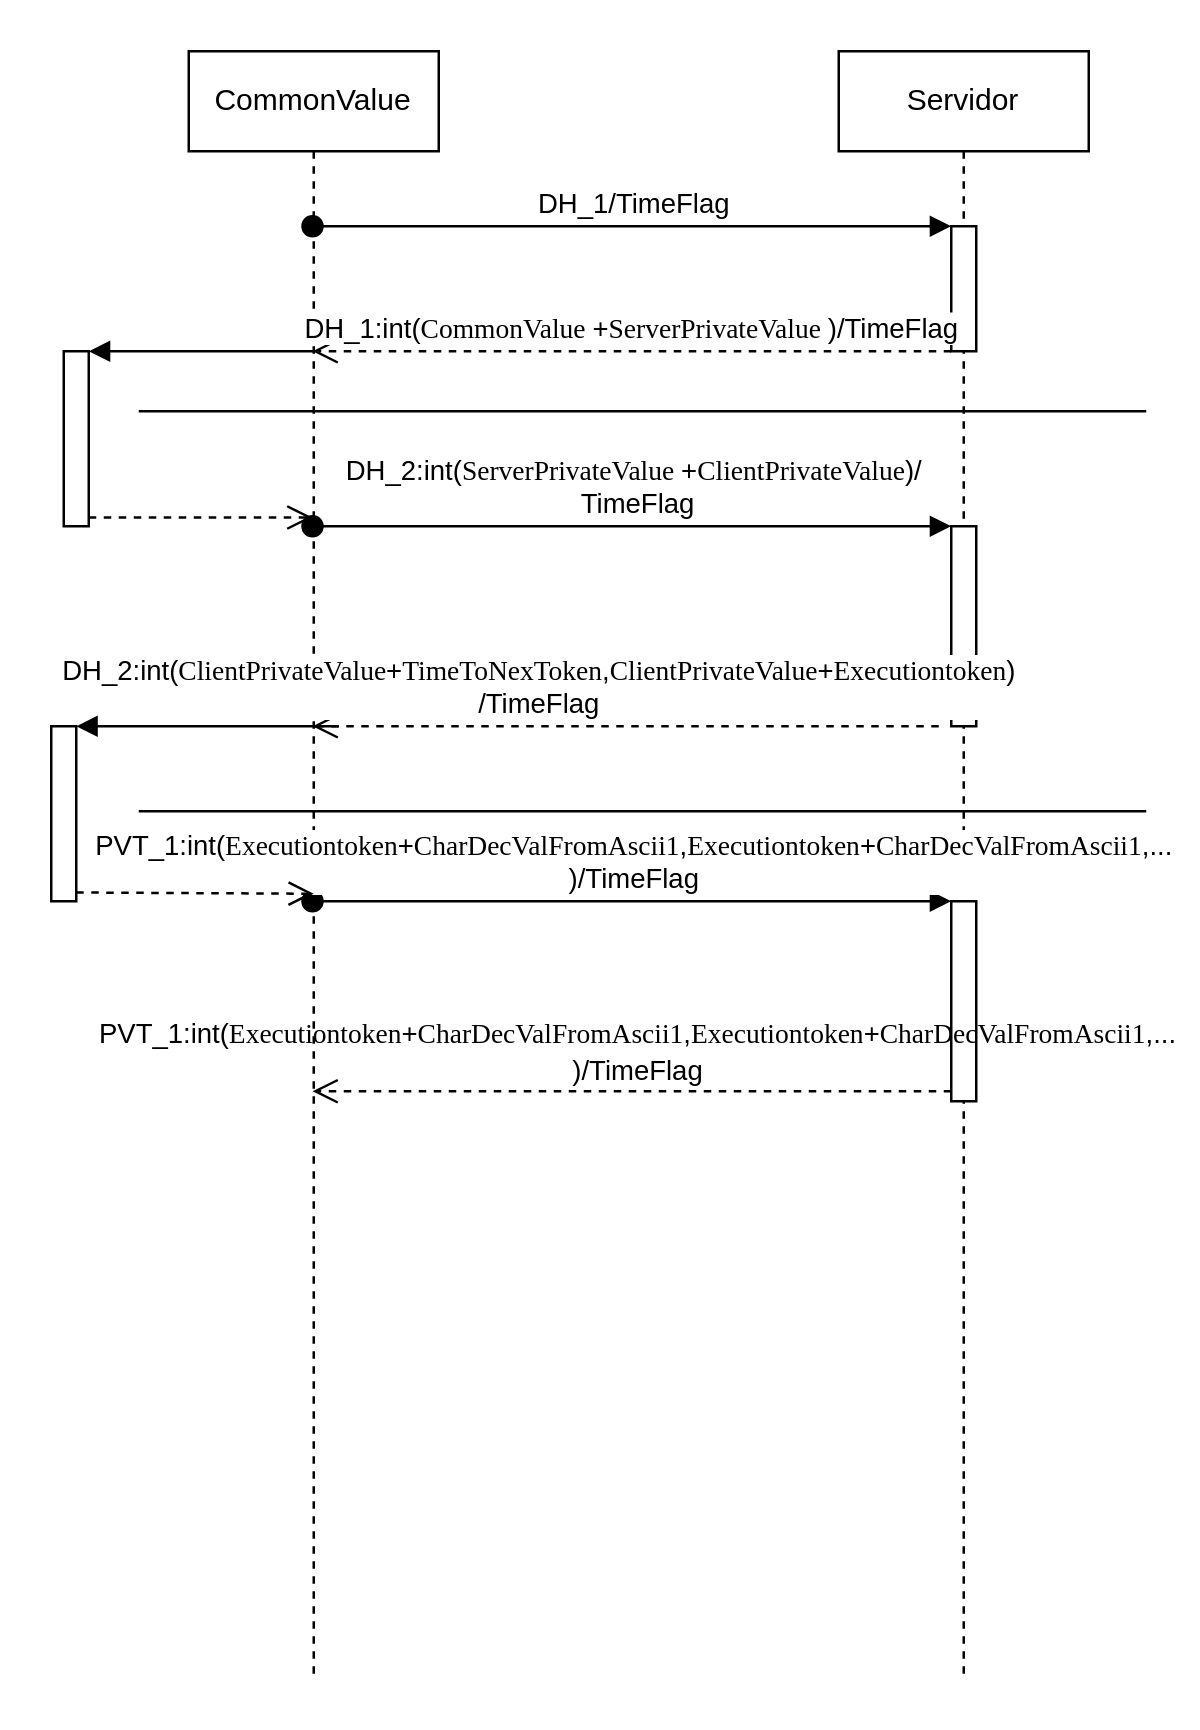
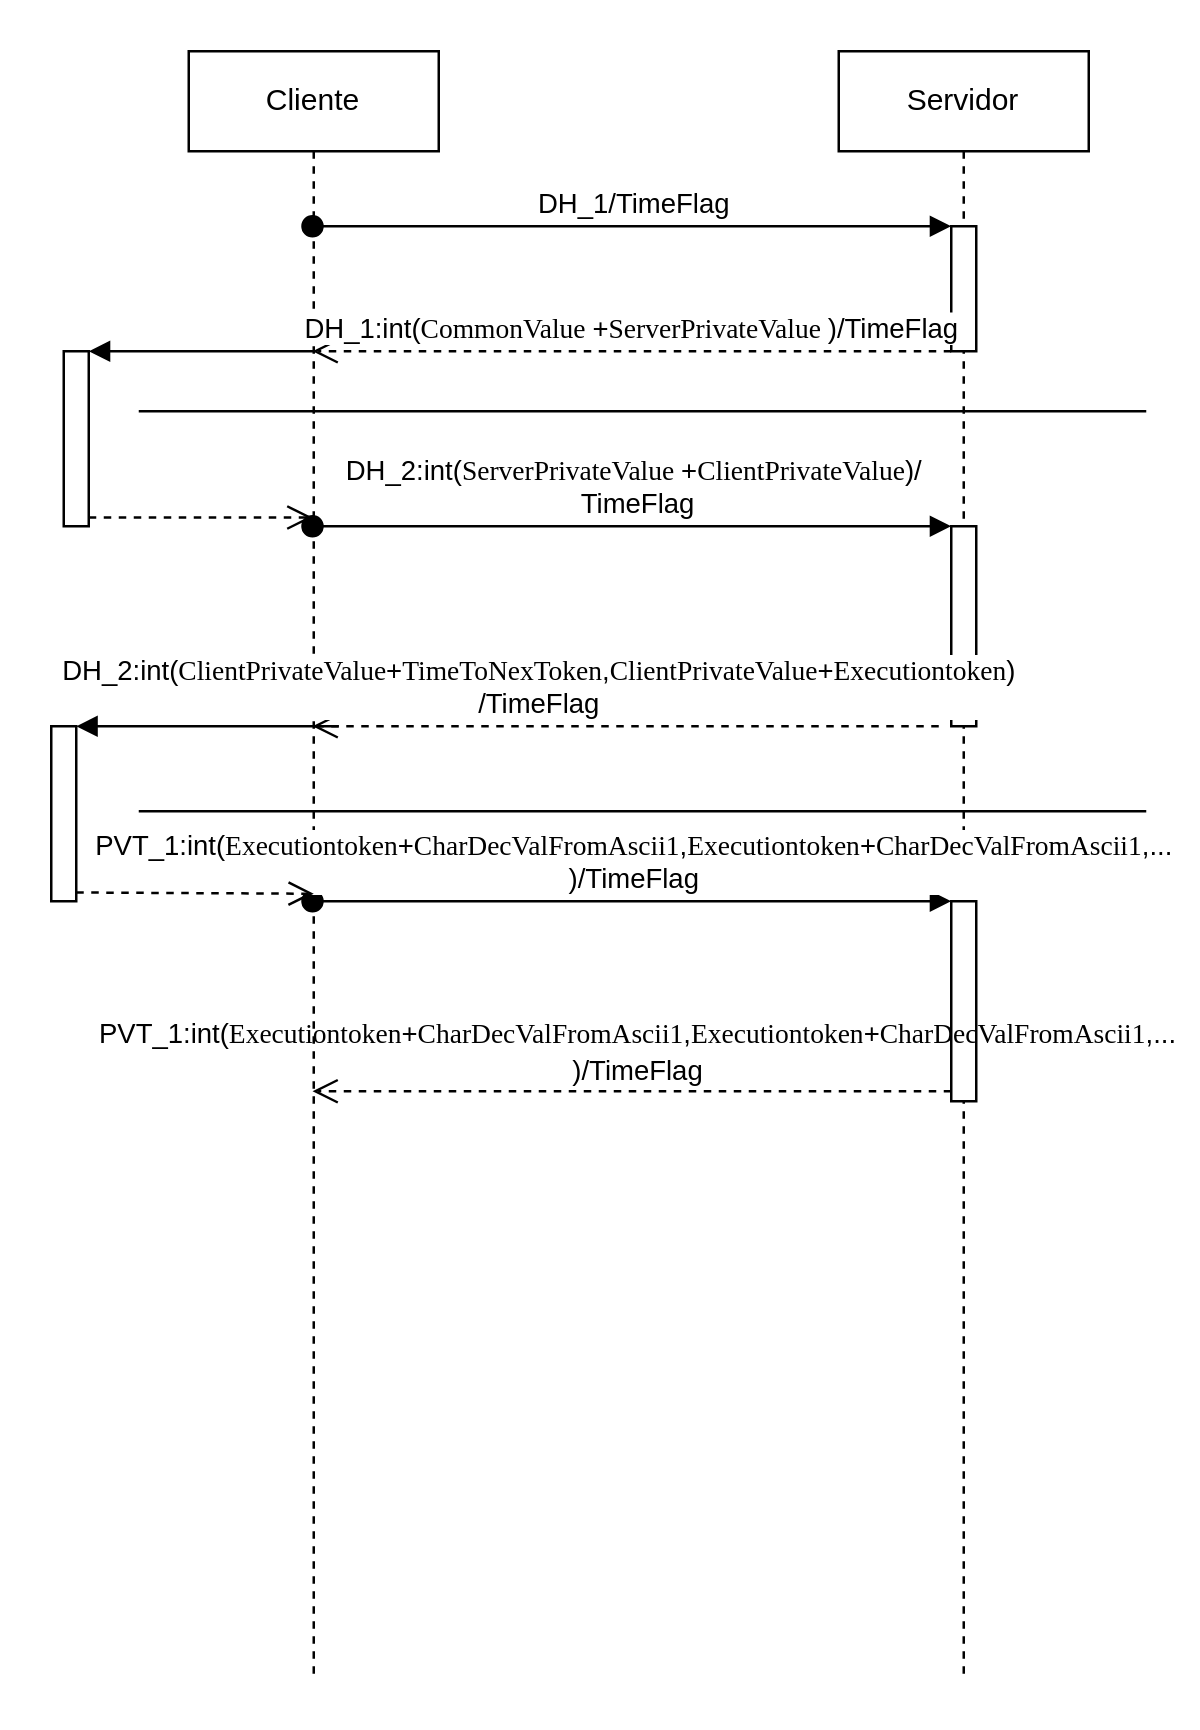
node "CommonValue": label "CommonValue" -> "Cliente"
